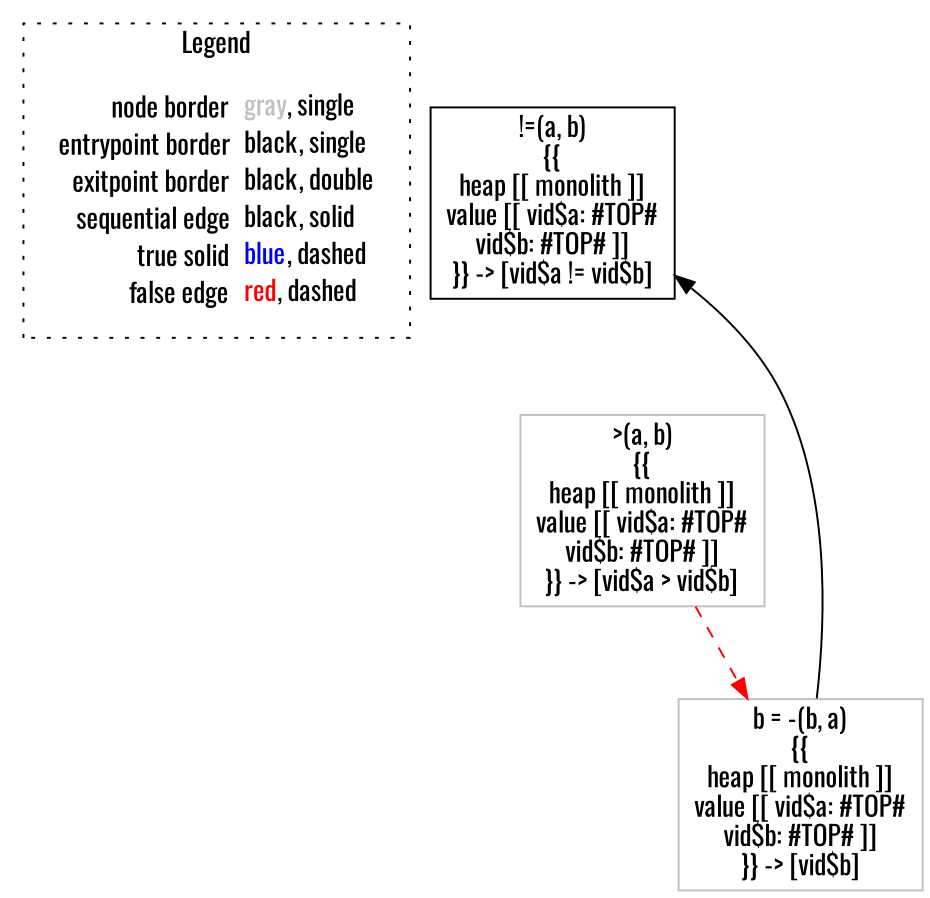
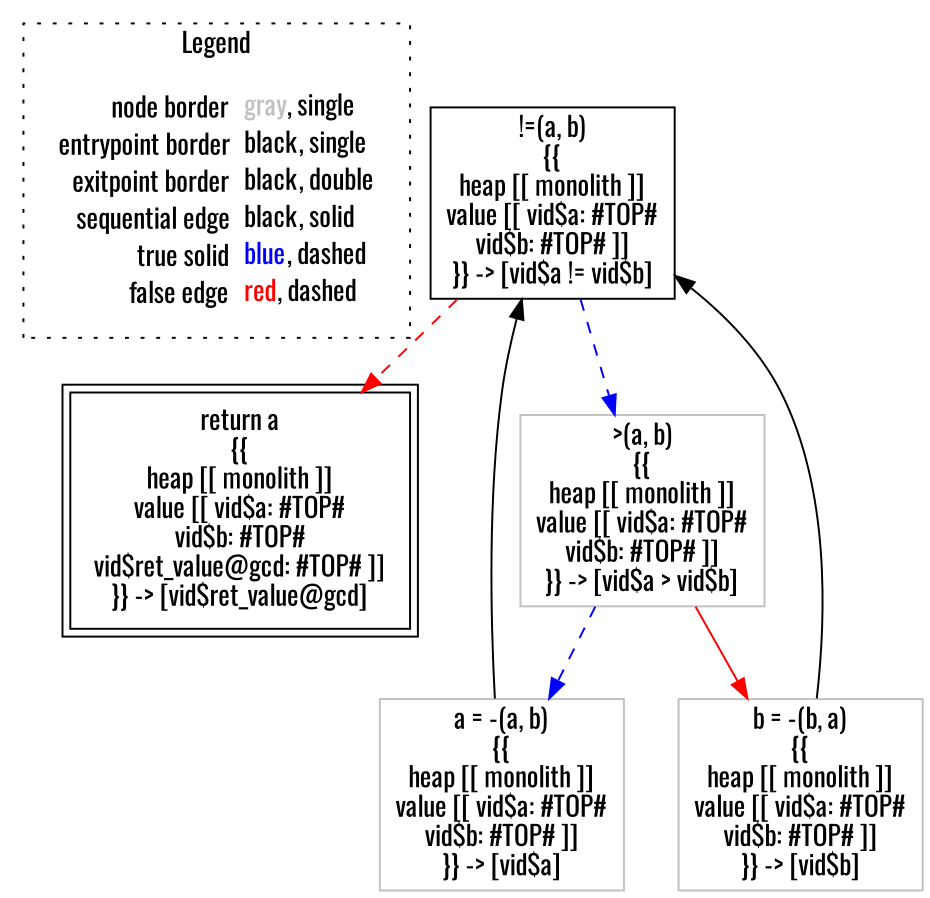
edge "!=(a, b)" -> ">(a, b)": added
node "return a": added
edge ">(a, b)" -> "b = -(b, a)": style dashed -> solid
node "a = -(a, b)": added
